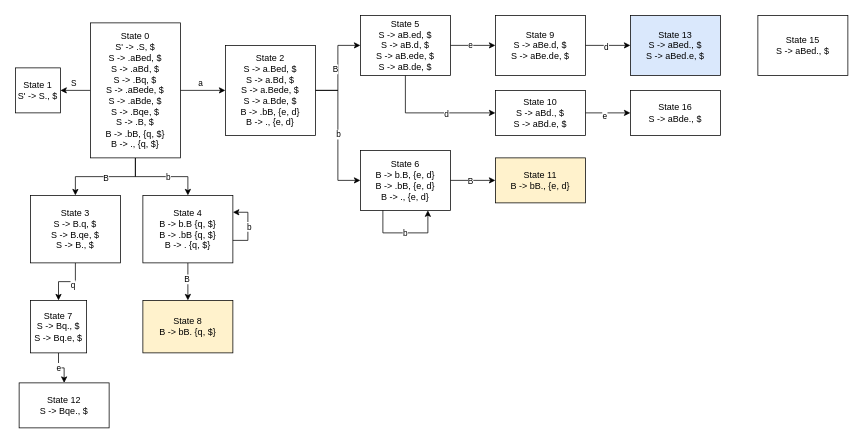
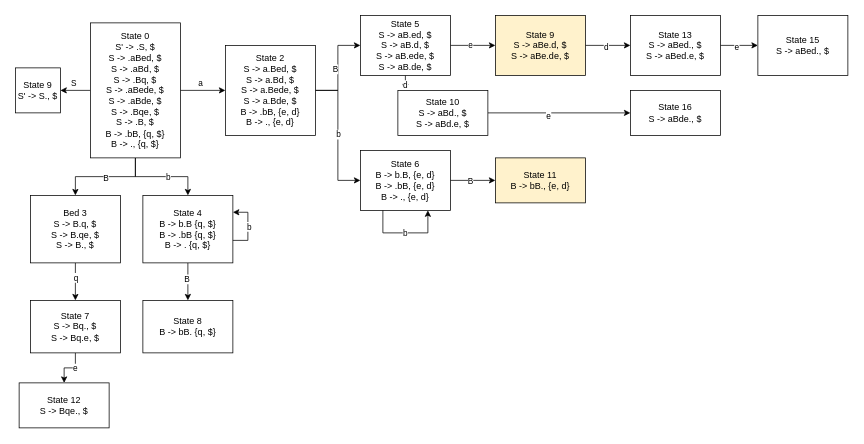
node "State 9 S -> aBe.d, $ S -> aBe.de, $": fillcolor #ffffff -> #fff2cc
node "State 13 S -> aBed., $ S -> aBed.e, $": fillcolor #dae8fc -> #ffffff
edge "State 13 S -> aBed., $ S -> aBed.e, $" -> "State 15 S -> aBed., $": added, label "e"
node "State 1 S' -> S., $": label "State 1 S' -> S., $" -> "State 9 S' -> S., $"
node "State 10 S -> aBd., $ S -> aBd.e, $": moved (540, 113) -> (443, 113)
node "State 3 S -> B.q, $ S -> B.qe, $ S -> B., $": label "State 3 S -> B.q, $ S -> B.qe, $ S -> B., $" -> "Bed 3 S -> B.q, $ S -> B.qe, $ S -> B., $"
node "State 7 S -> Bq., $ S -> Bq.e, $": size 56x53 -> 90x53
node "State 8 B -> bB. {q, $}": fillcolor #fff2cc -> #ffffff
